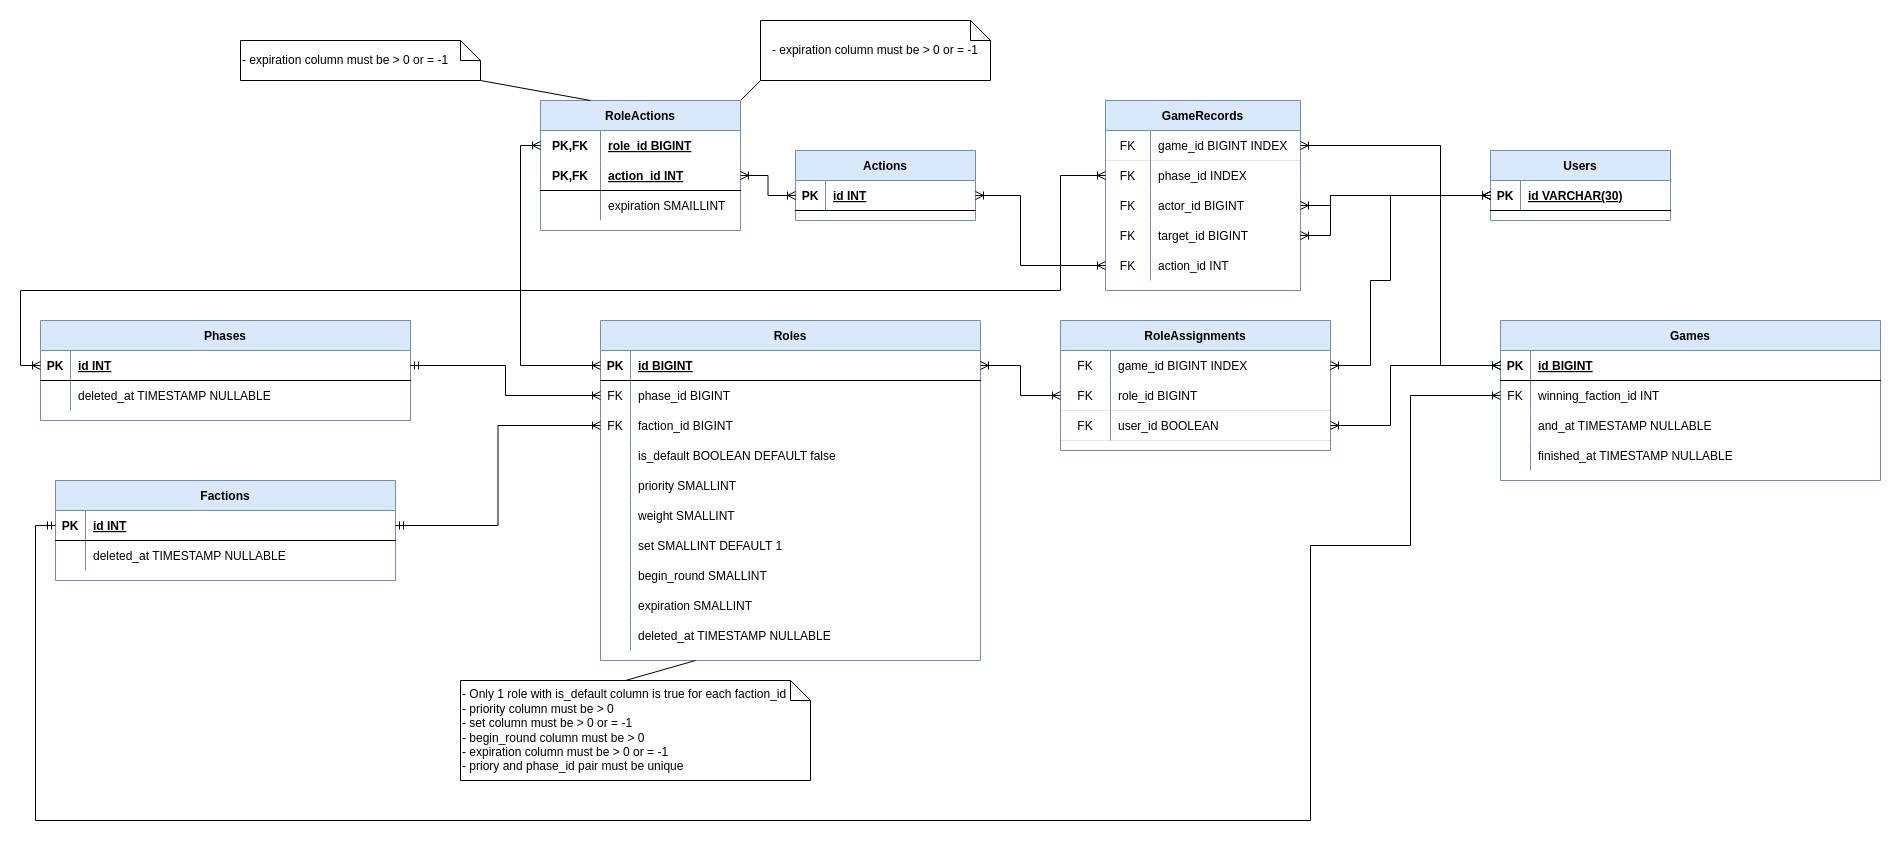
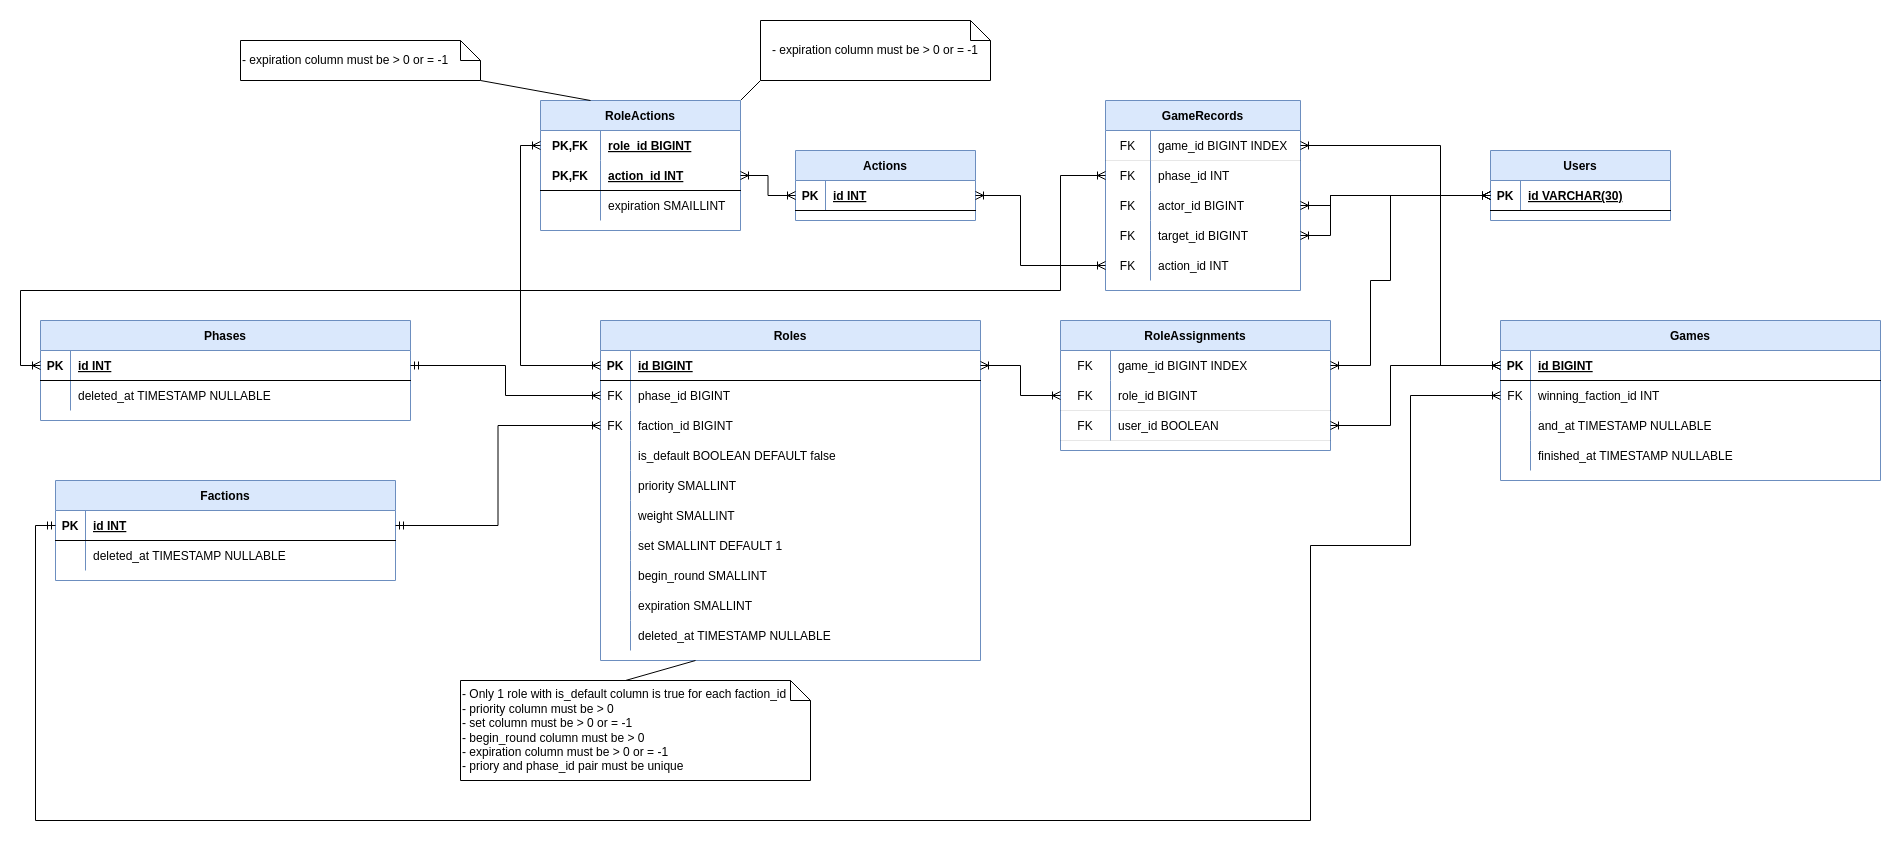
node "phase_id INDEX": label "phase_id INDEX" -> "phase_id INT"
